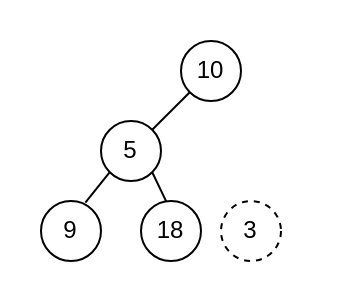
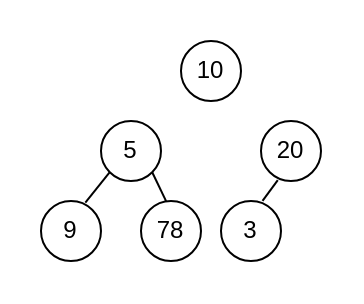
edge "10" -- "5": removed
node "20": added
edge "20" -- "3": added
node "18": label "18" -> "78"
node "3": style dashed -> solid
